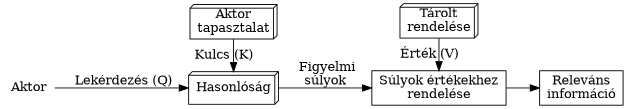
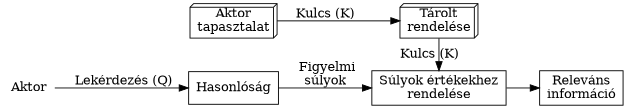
edge "Aktor tapasztalat" -> "Hasonlóság": now "Aktor tapasztalat" -> "Tárolt rendelése"
edge "Tárolt rendelése" -> "Súlyok értékekhez rendelése": label "Érték (V)" -> "Kulcs (K)"
node "Hasonlóság": shape box3d -> box
